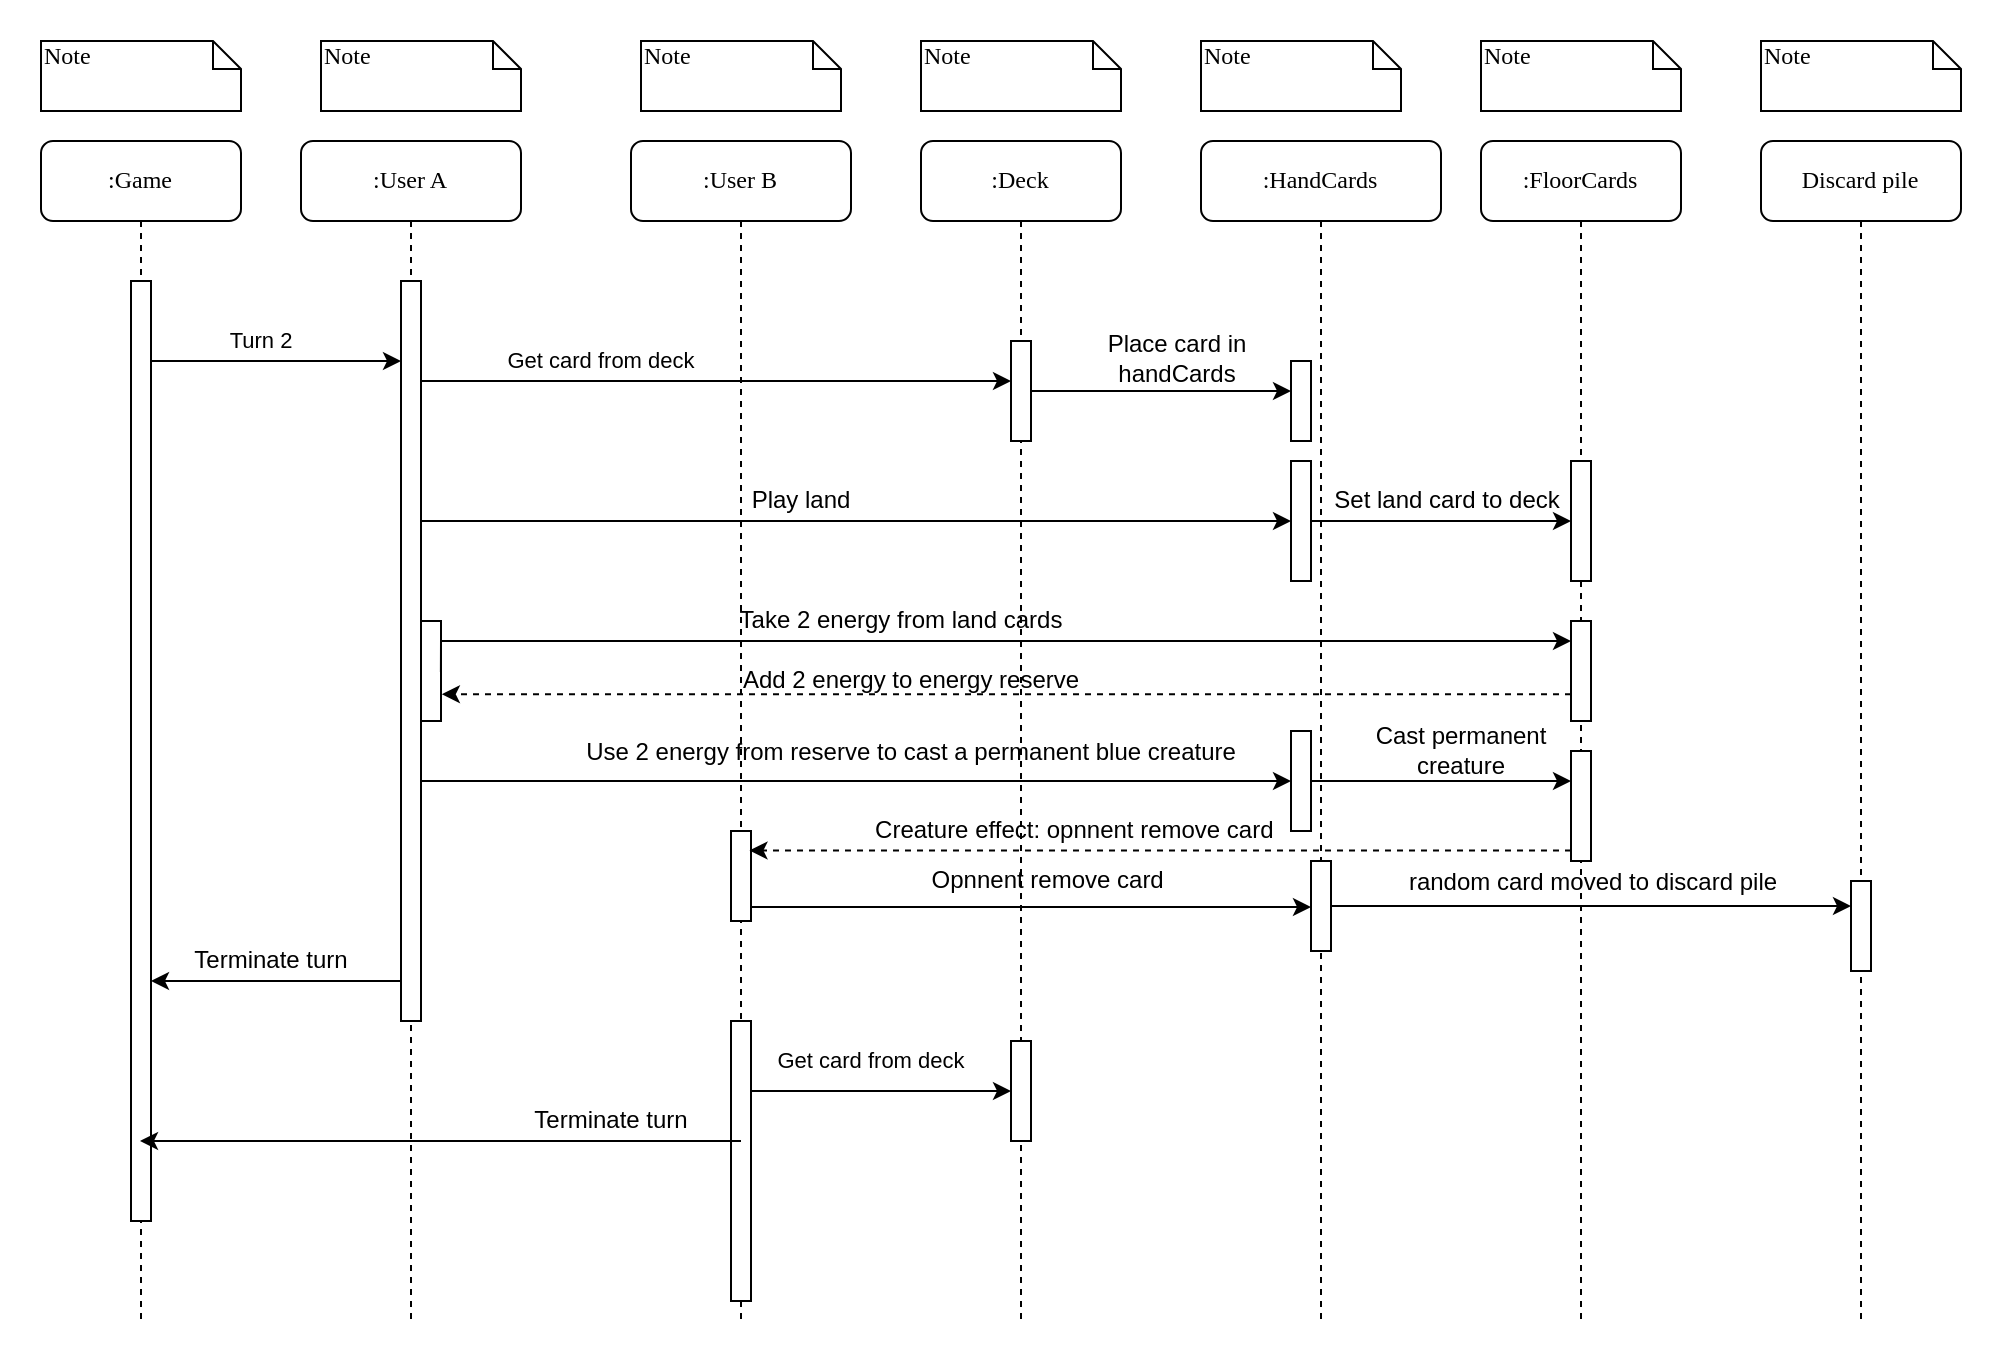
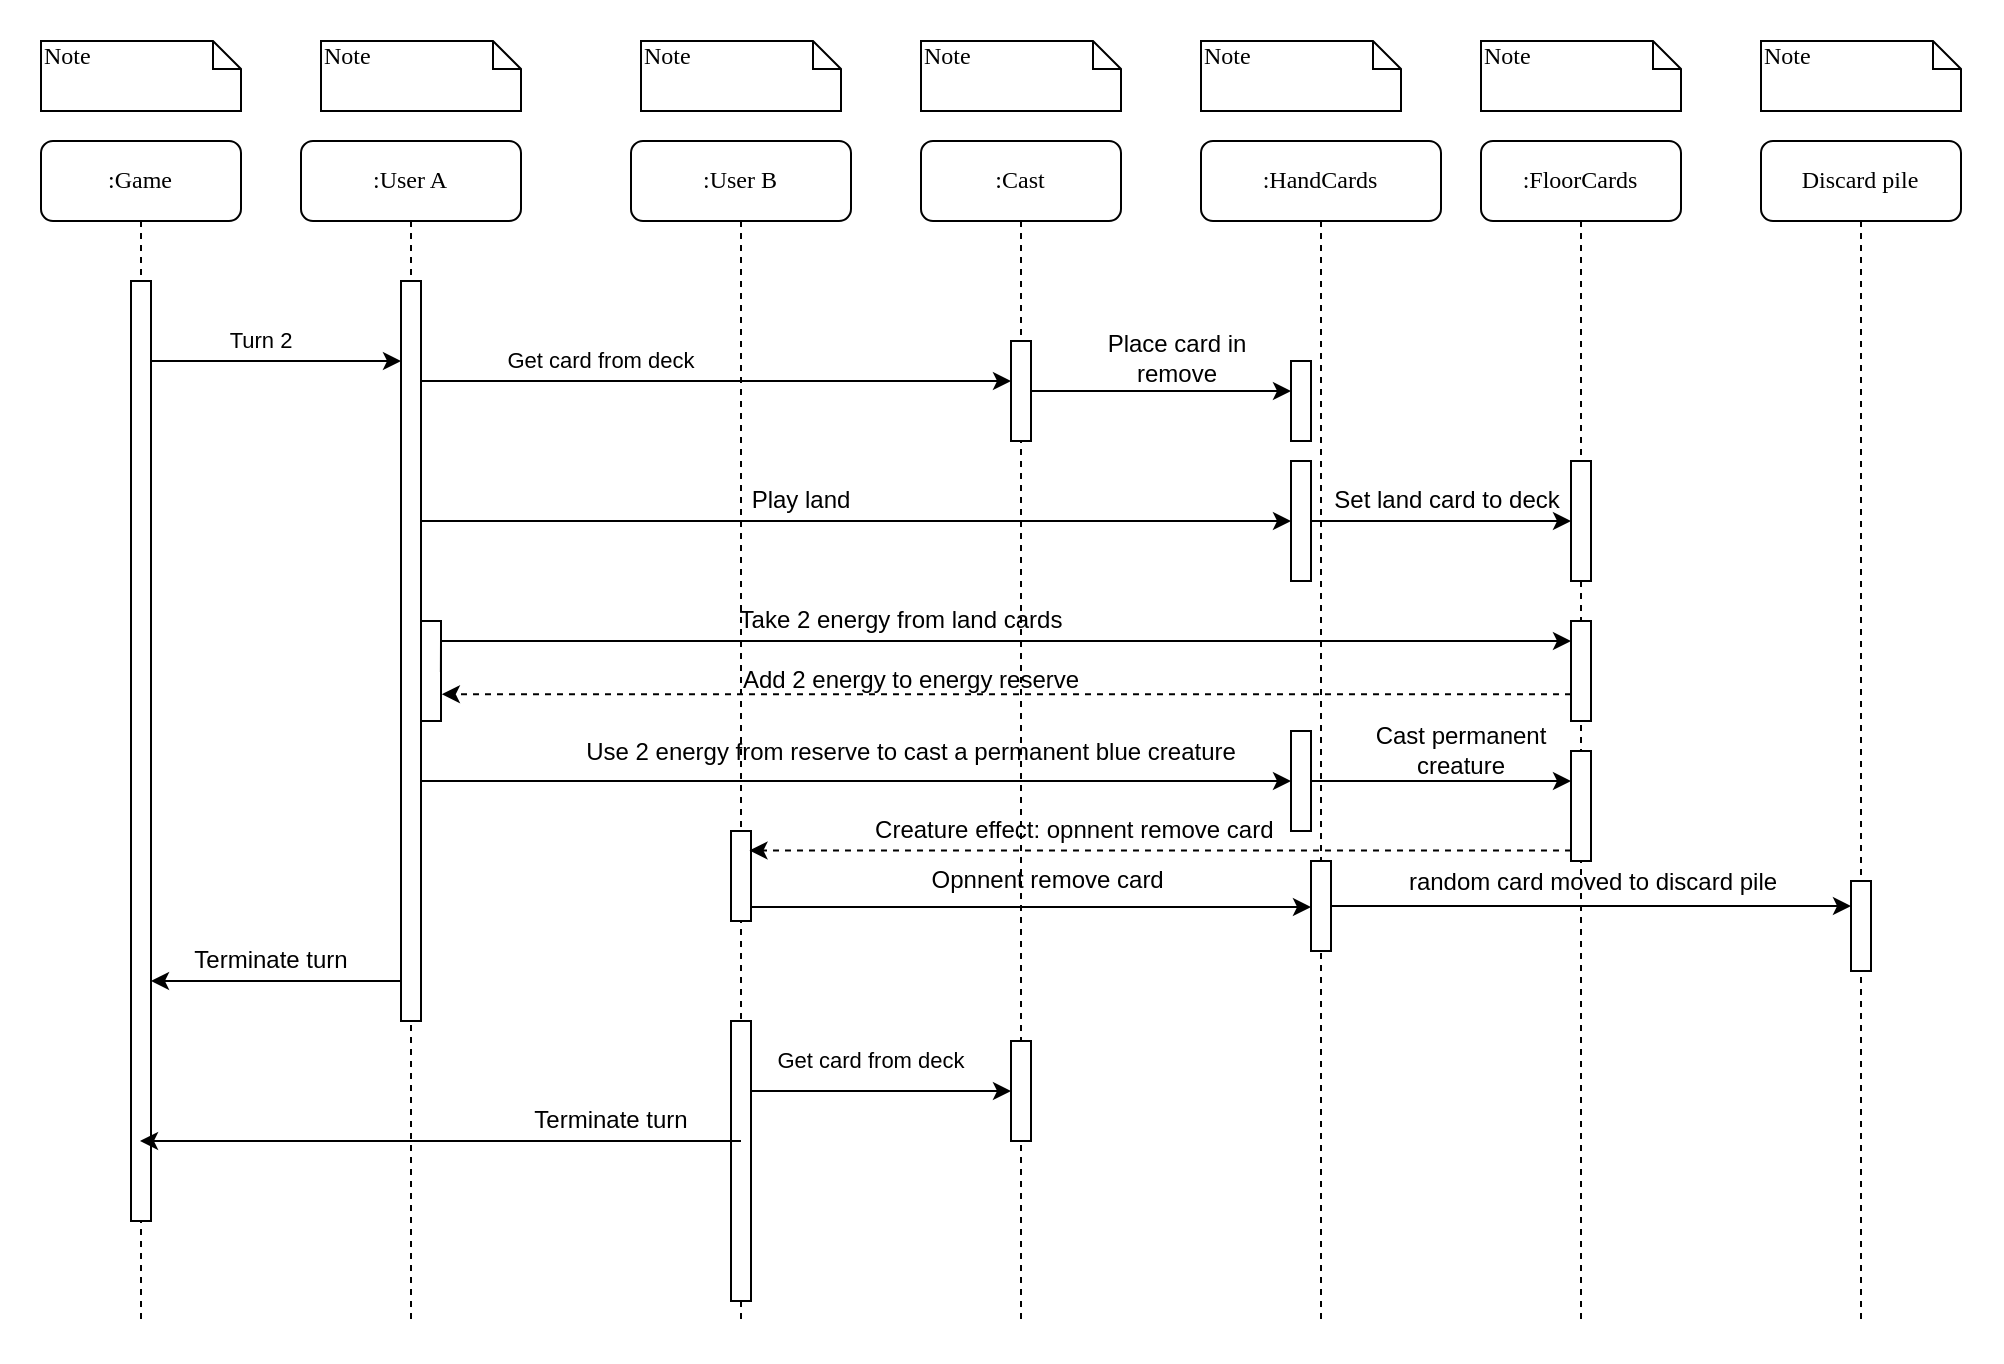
node ":Deck": label ":Deck" -> ":Cast"
node "Place card in handCards": label "Place card in handCards" -> "Place card in remove"
